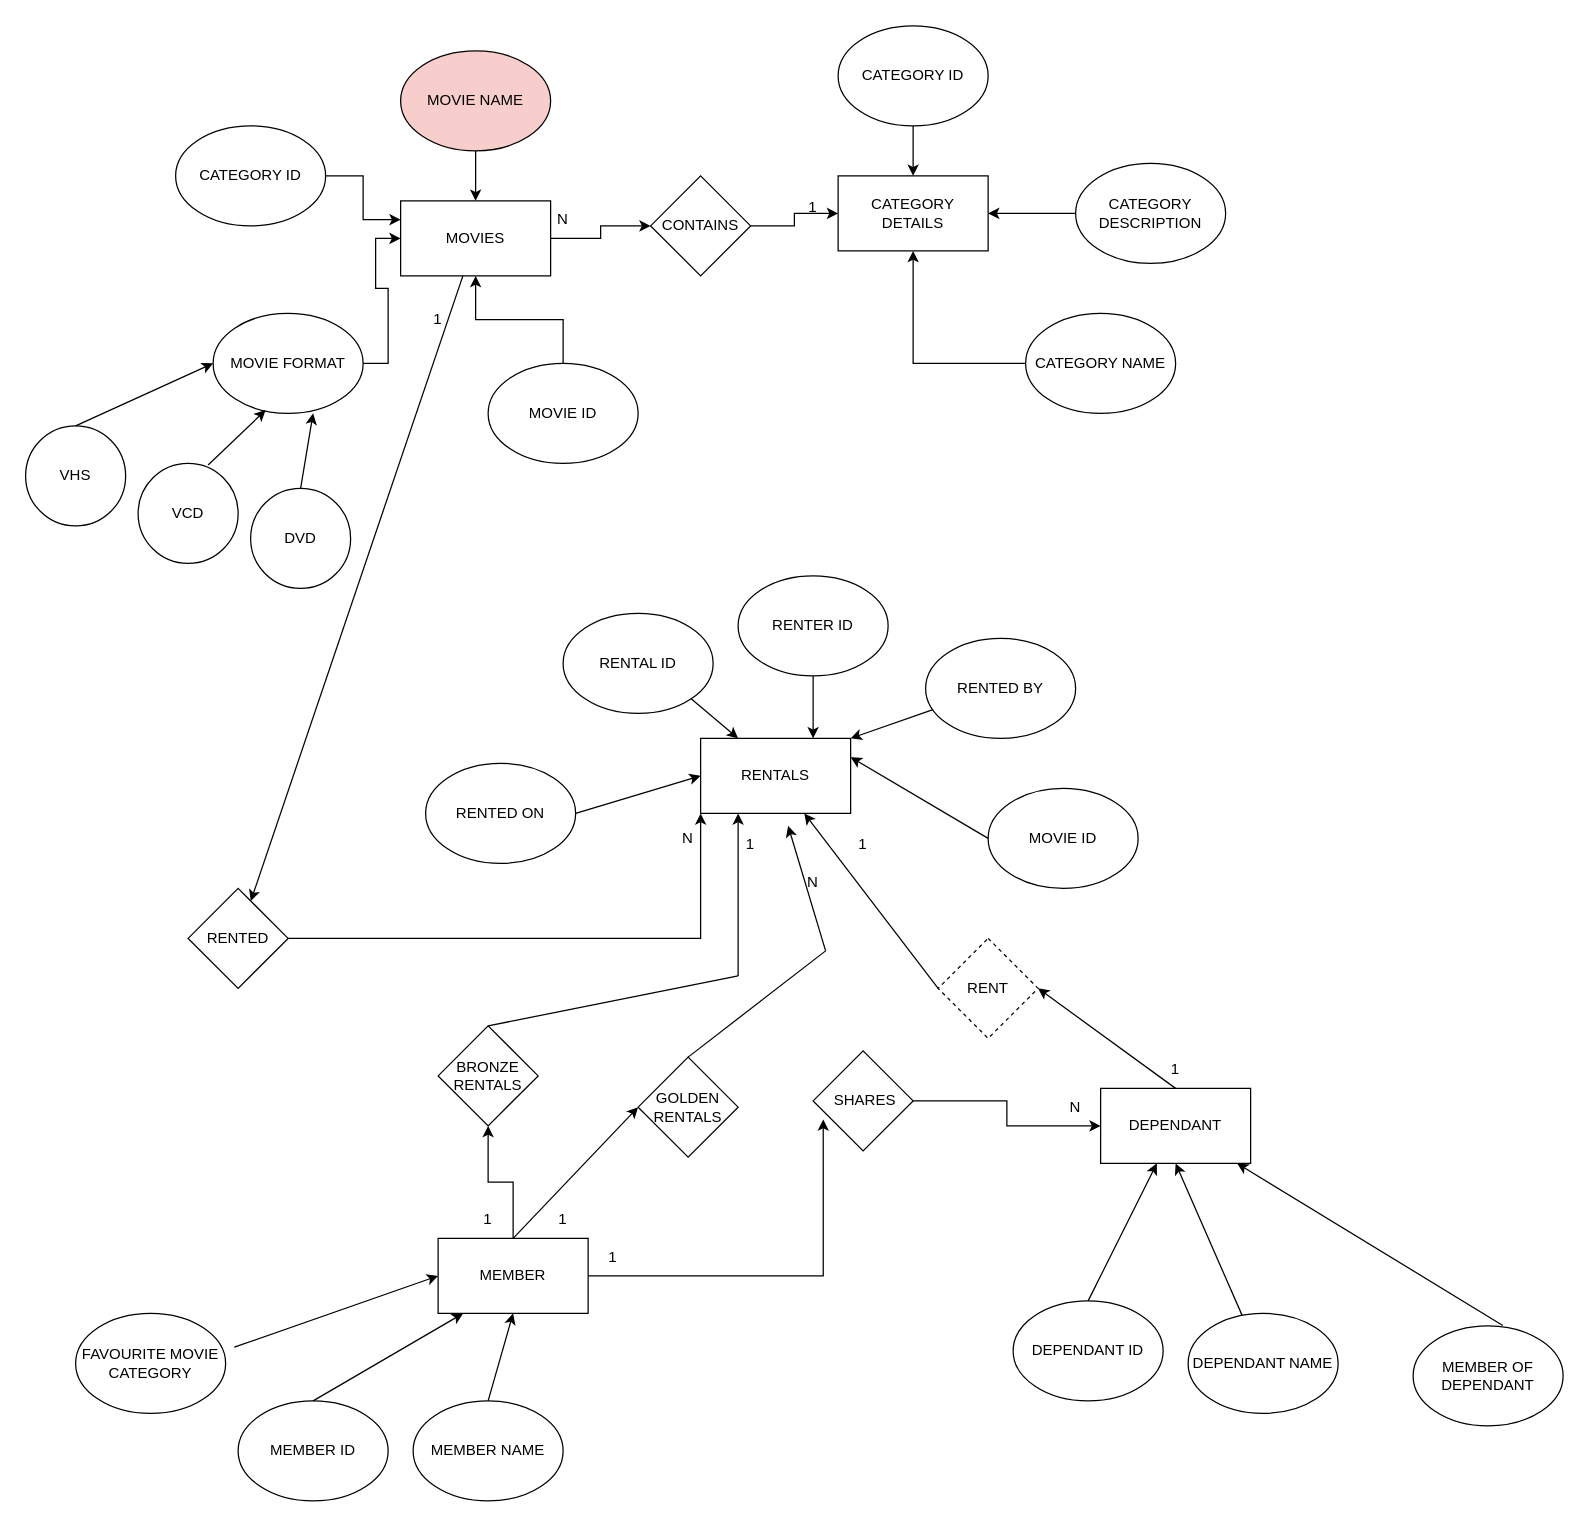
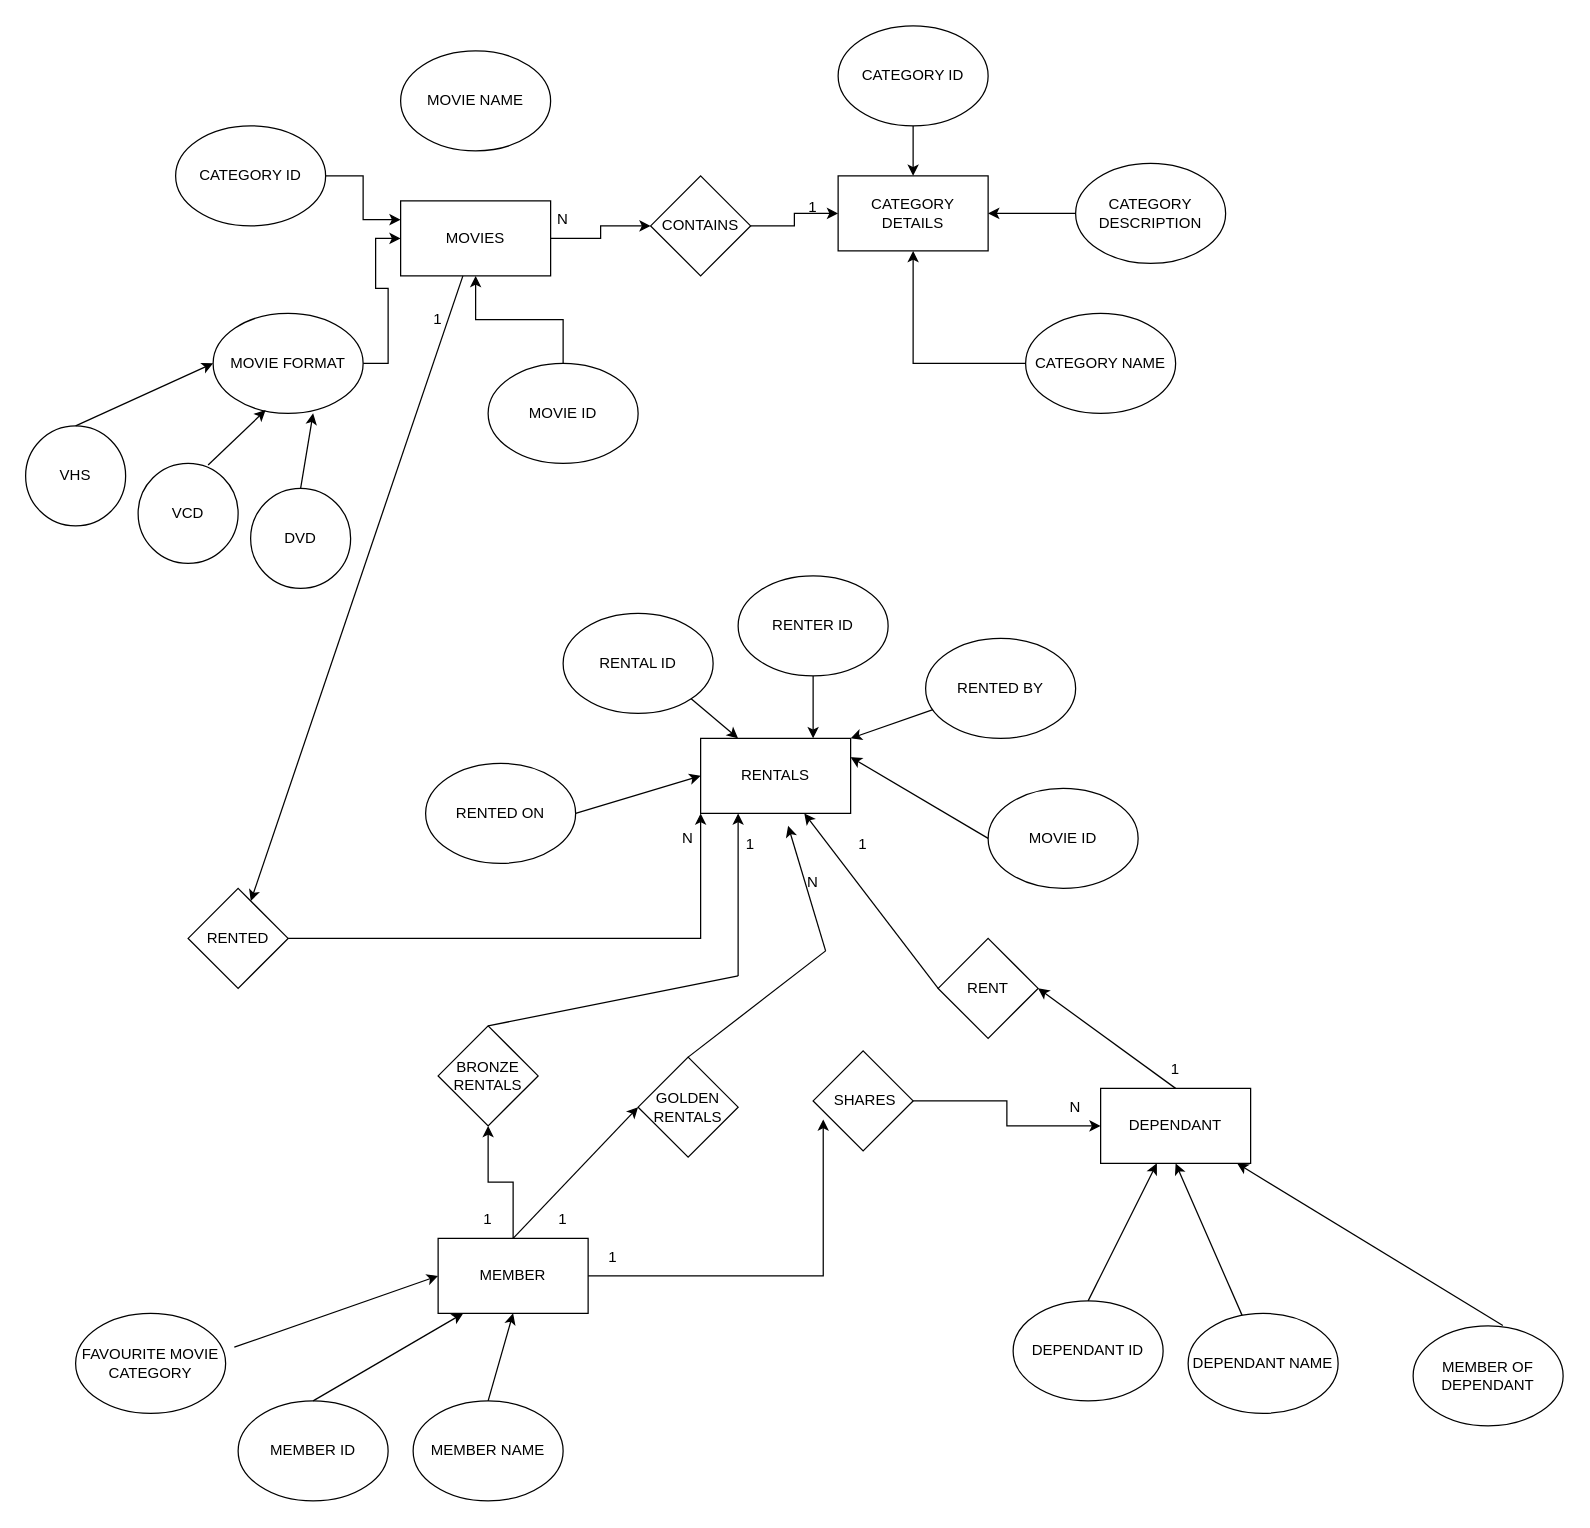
node "MOVIE NAME": fillcolor #f8cecc -> #ffffff
edge "MOVIE NAME" -> "MOVIES": removed
node "RENT": style dashed -> solid
